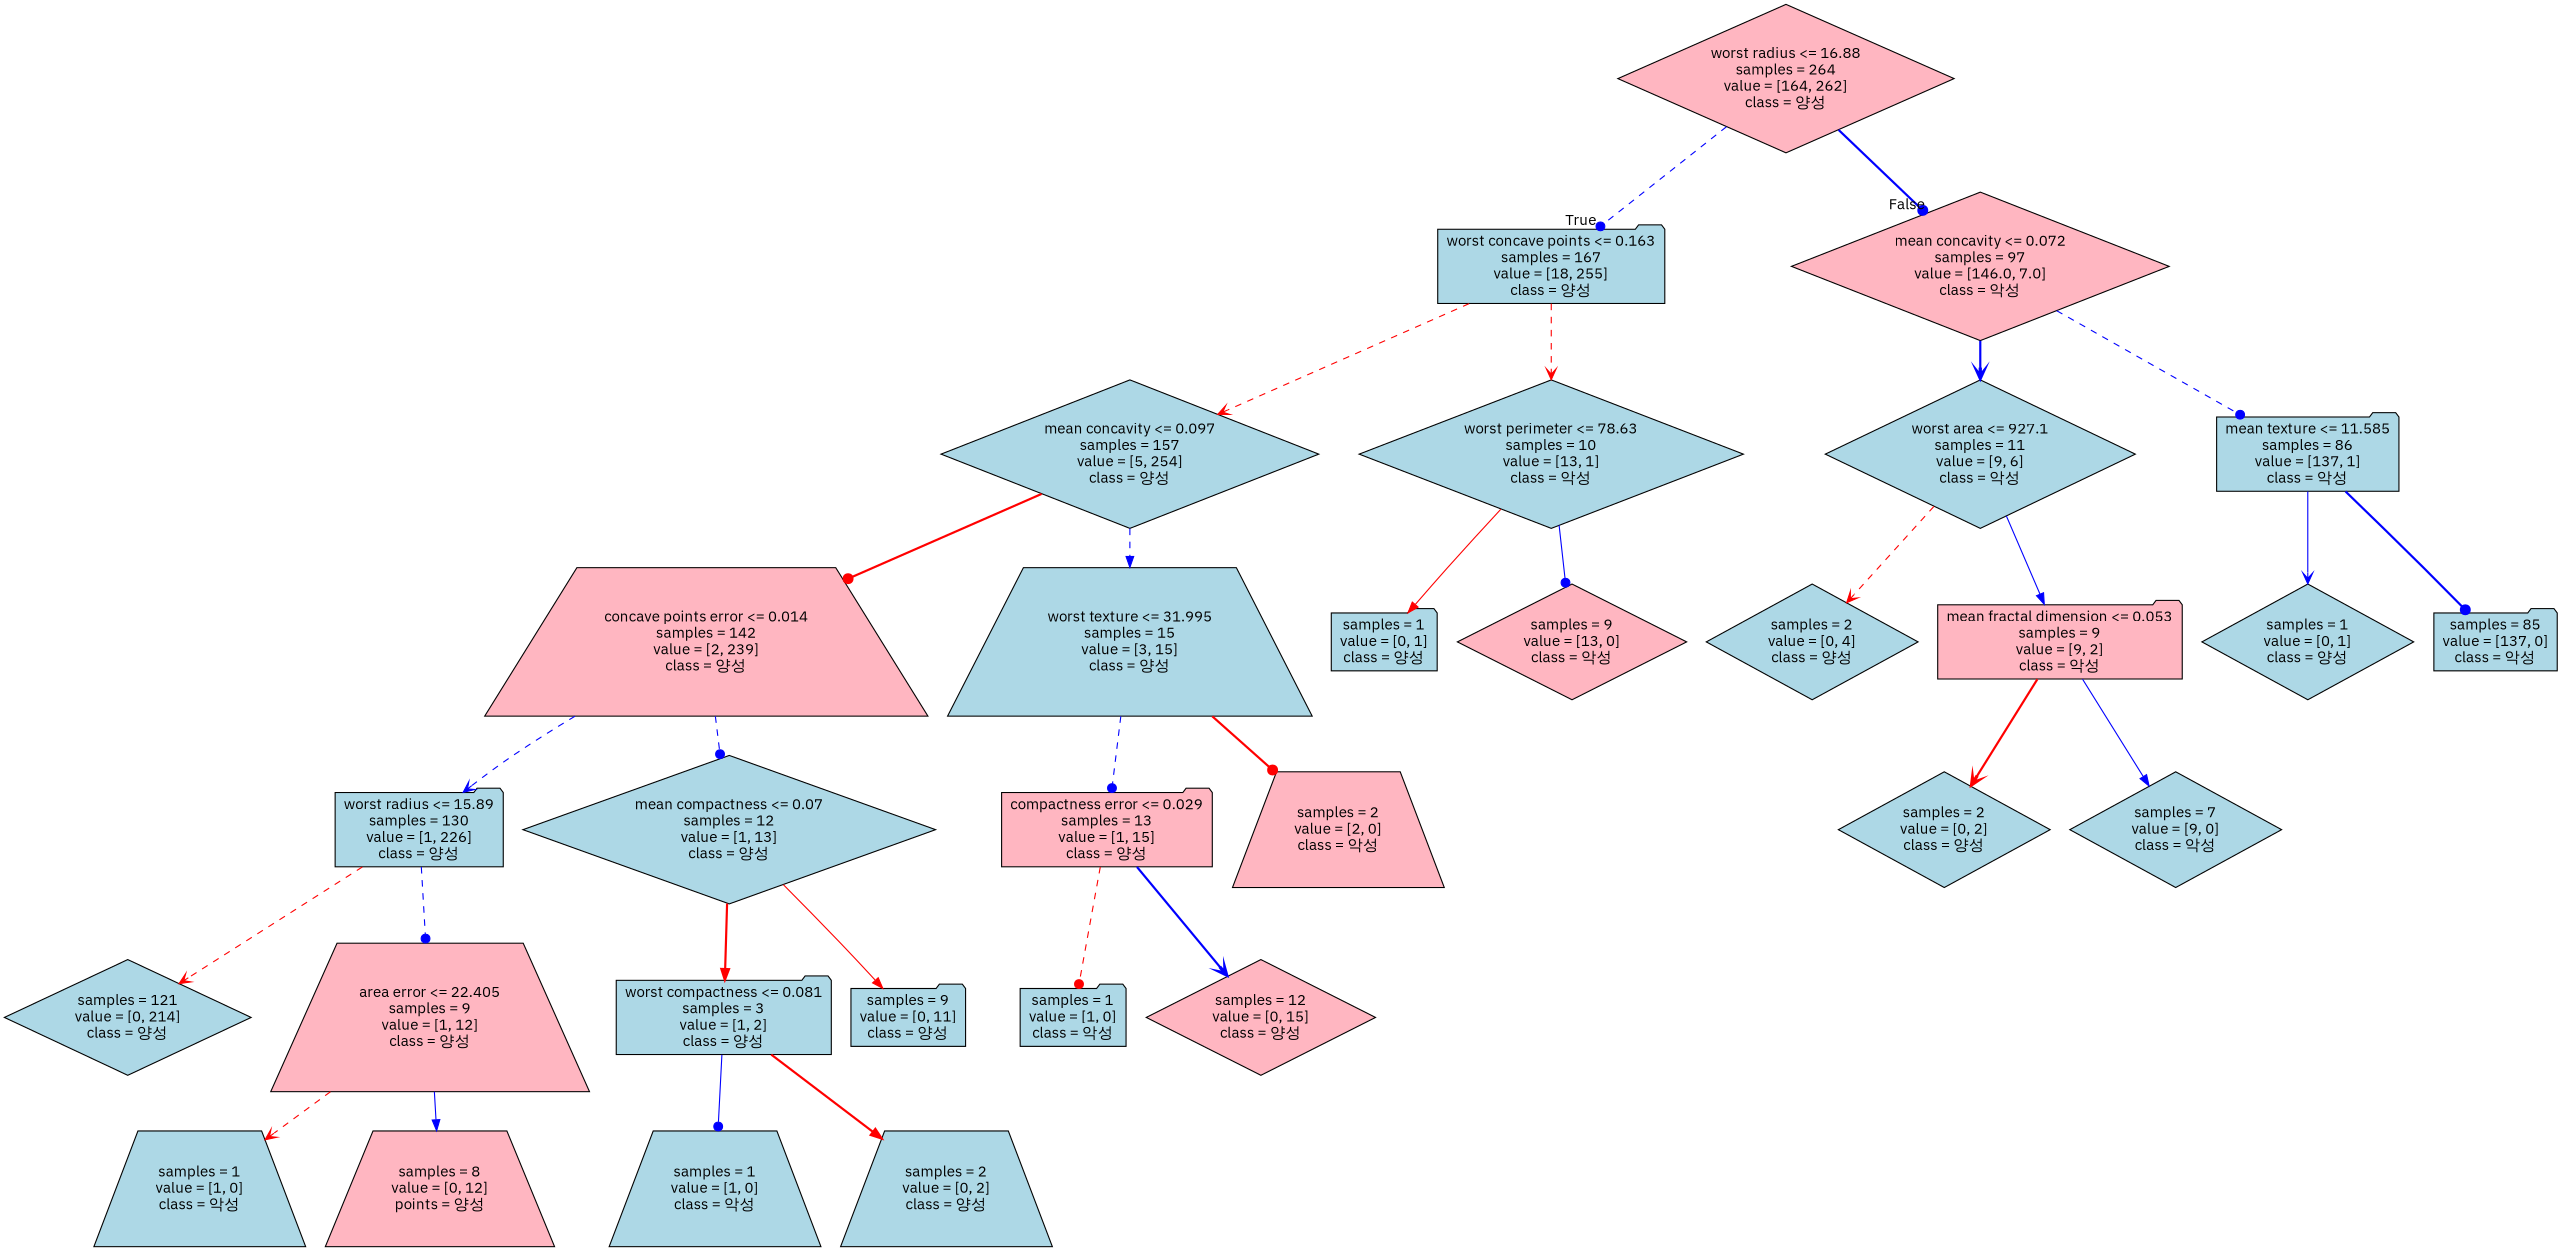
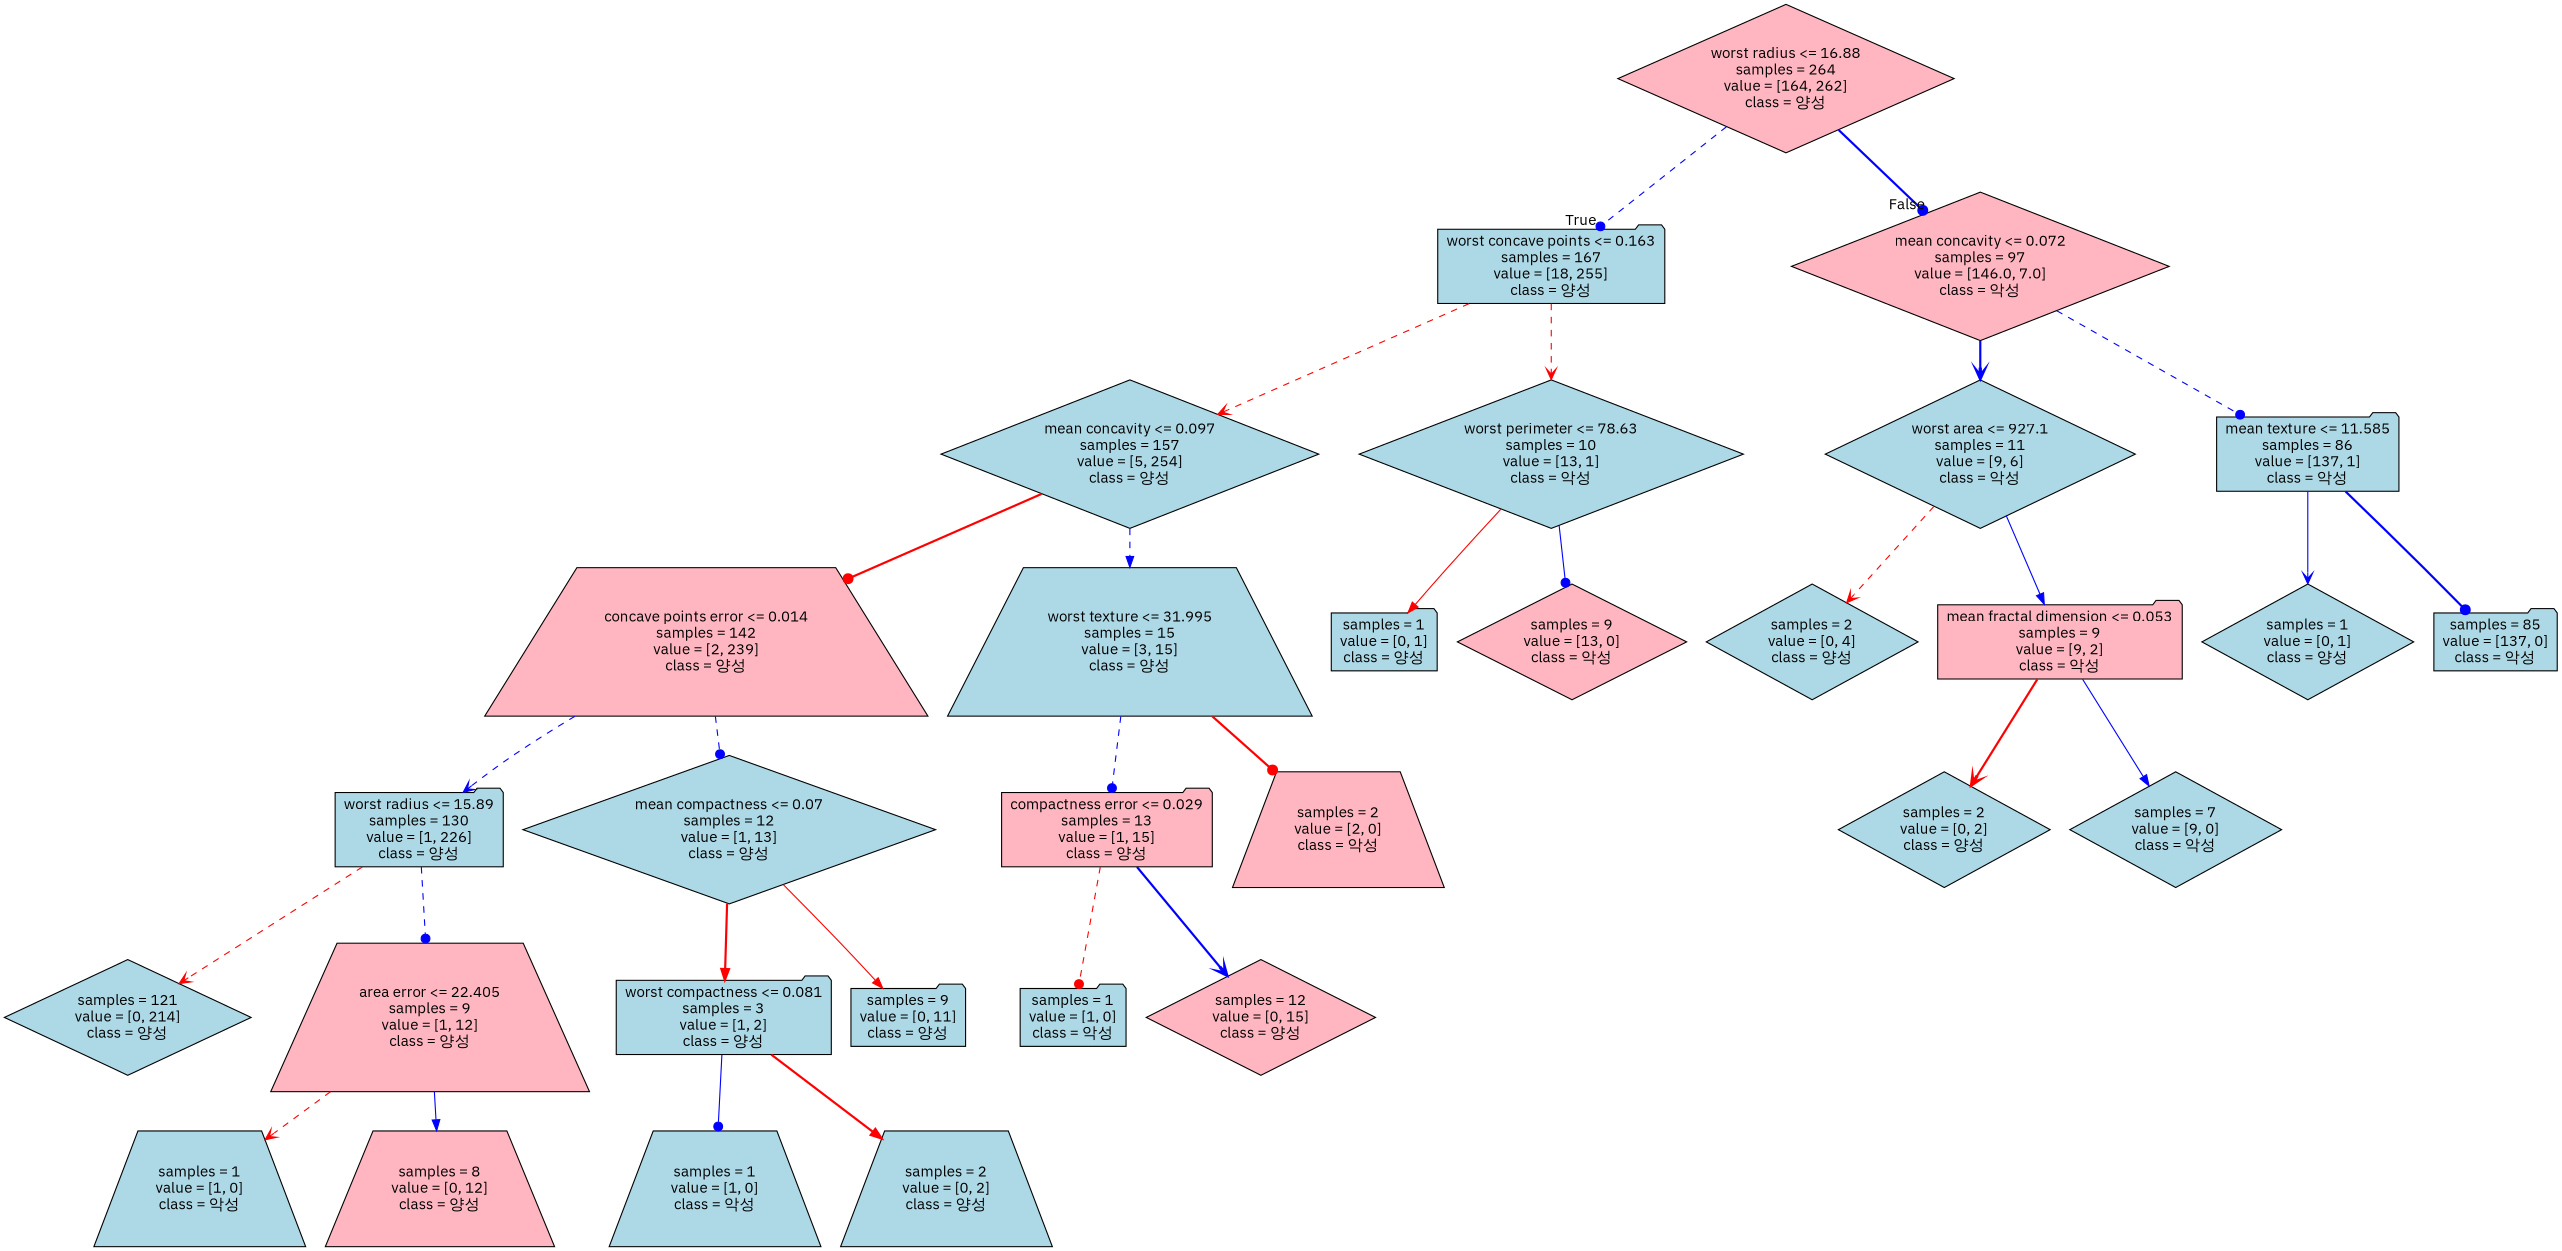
node "samples = 8 value = [0, 12] points = 양성": label "samples = 8 value = [0, 12] points = 양성" -> "samples = 8 value = [0, 12] class = 양성"
